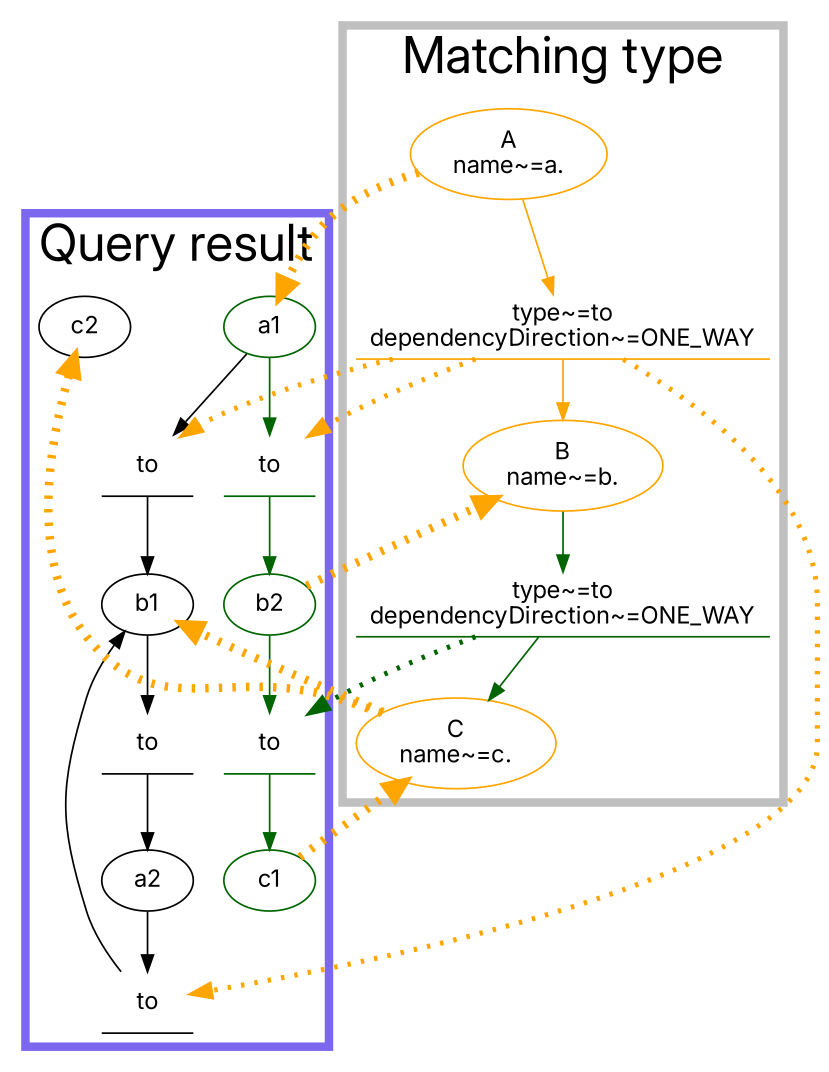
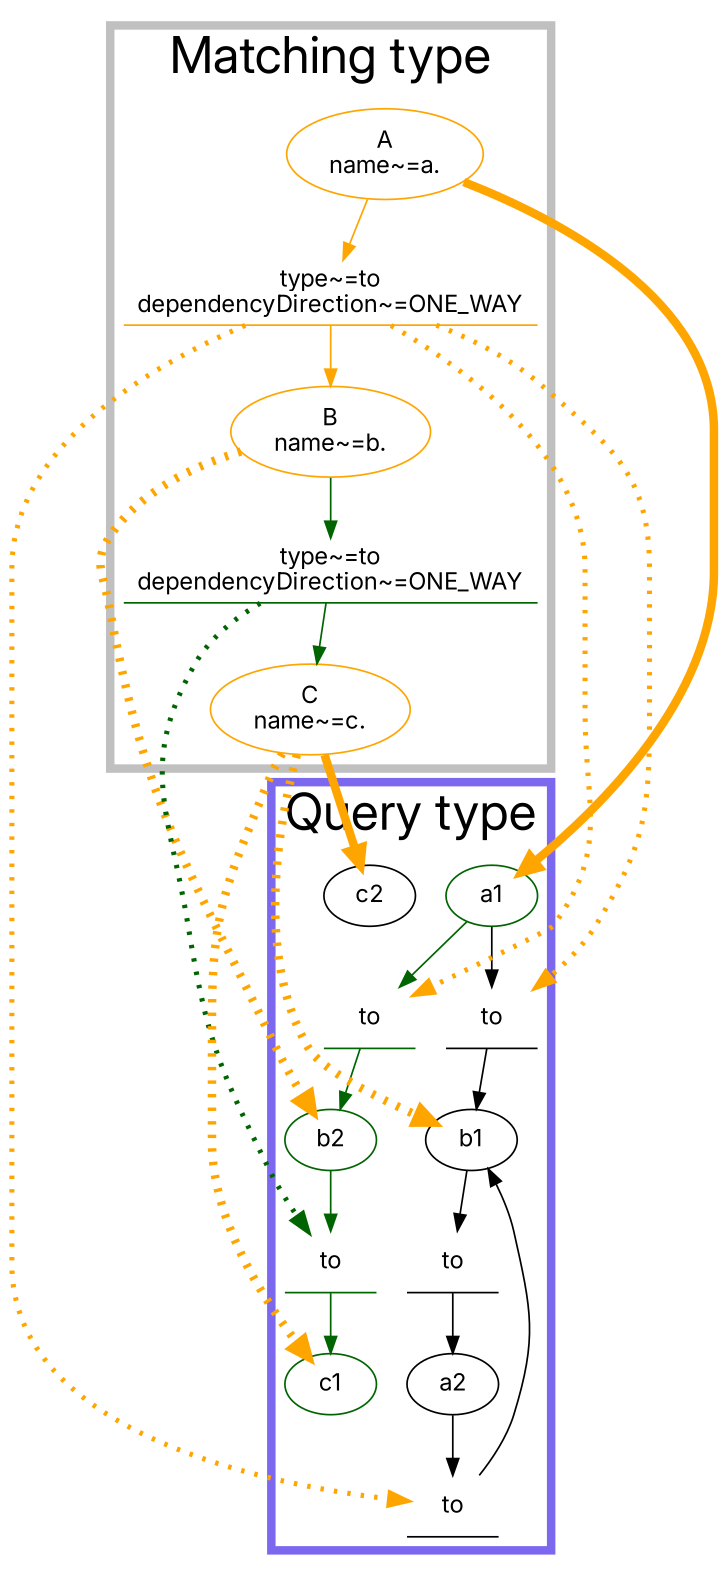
edge "A name~=a." -> "a1": style dotted -> solid
cluster "Query result": label "Query result" -> "Query type"
edge "b2" -> "B name~=b.": reversed
edge "C name~=c." -> "c2": style dotted -> solid
edge "c1" -> "C name~=c.": reversed
